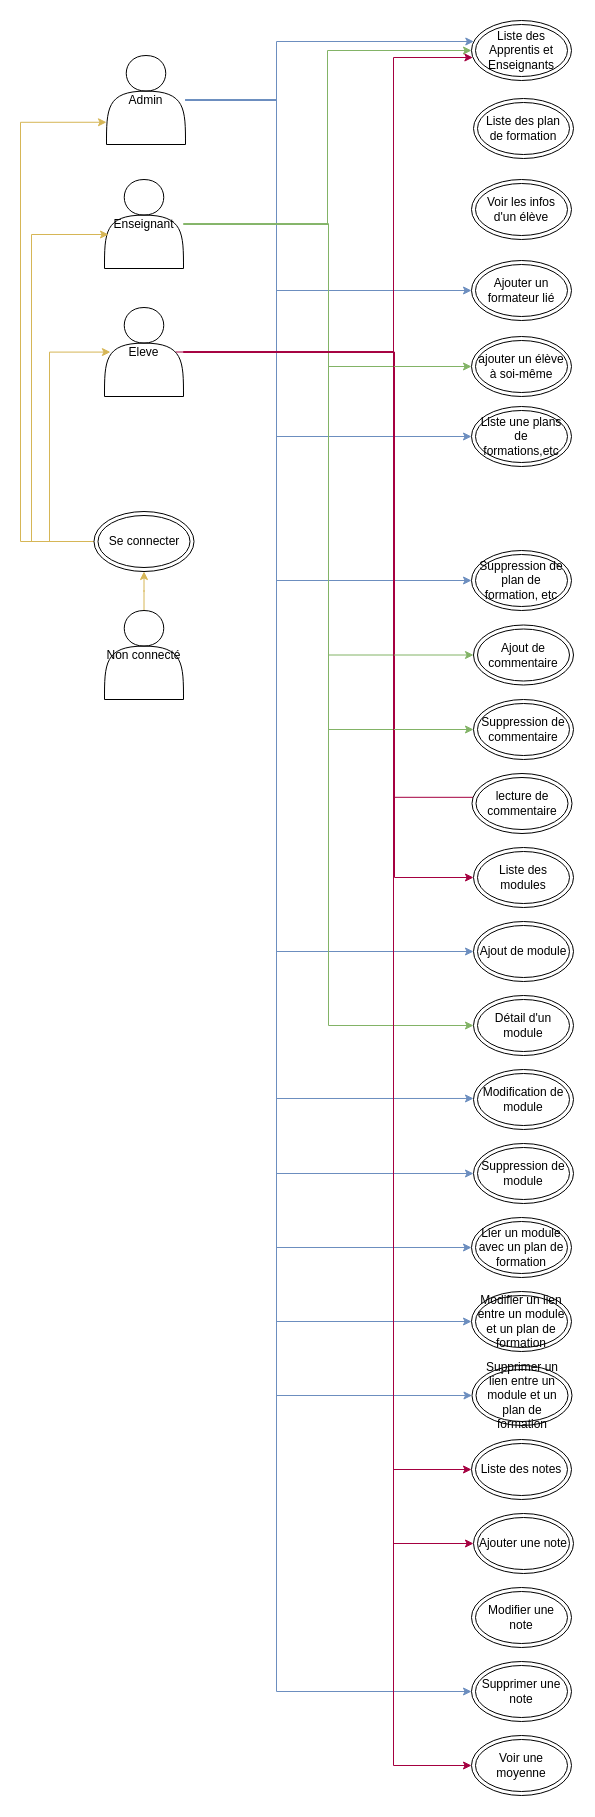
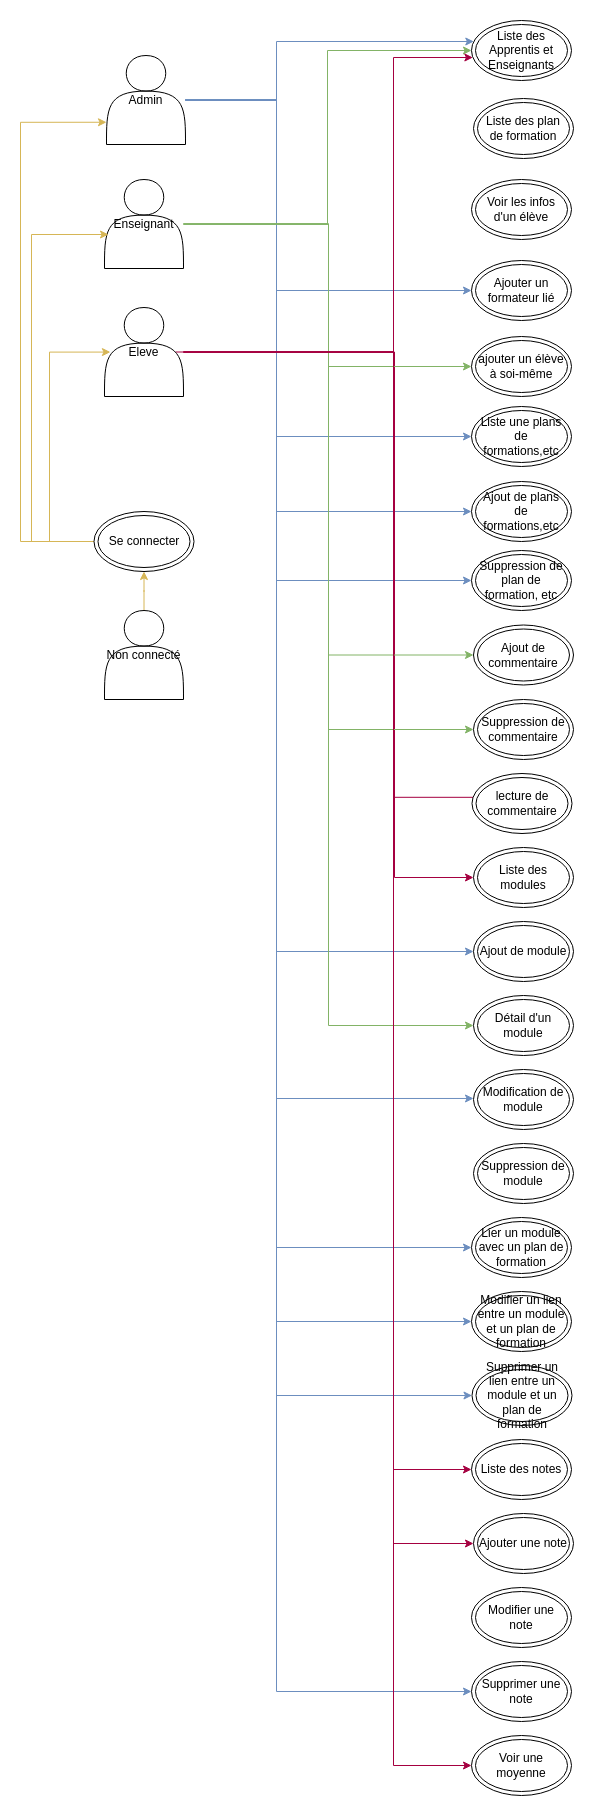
edge "Admin" -> "Ajout de plans de formations,etc": added
node "Ajout de plans de formations,etc": added
edge "Admin" -> "Suppression de module": removed
